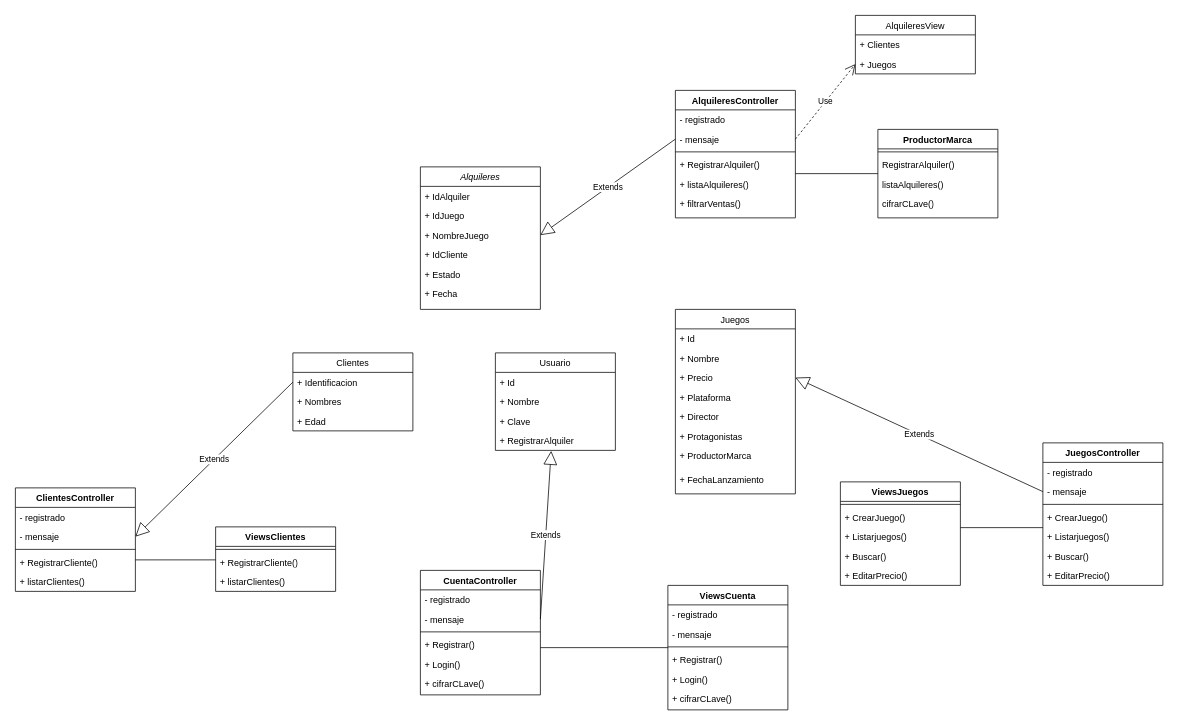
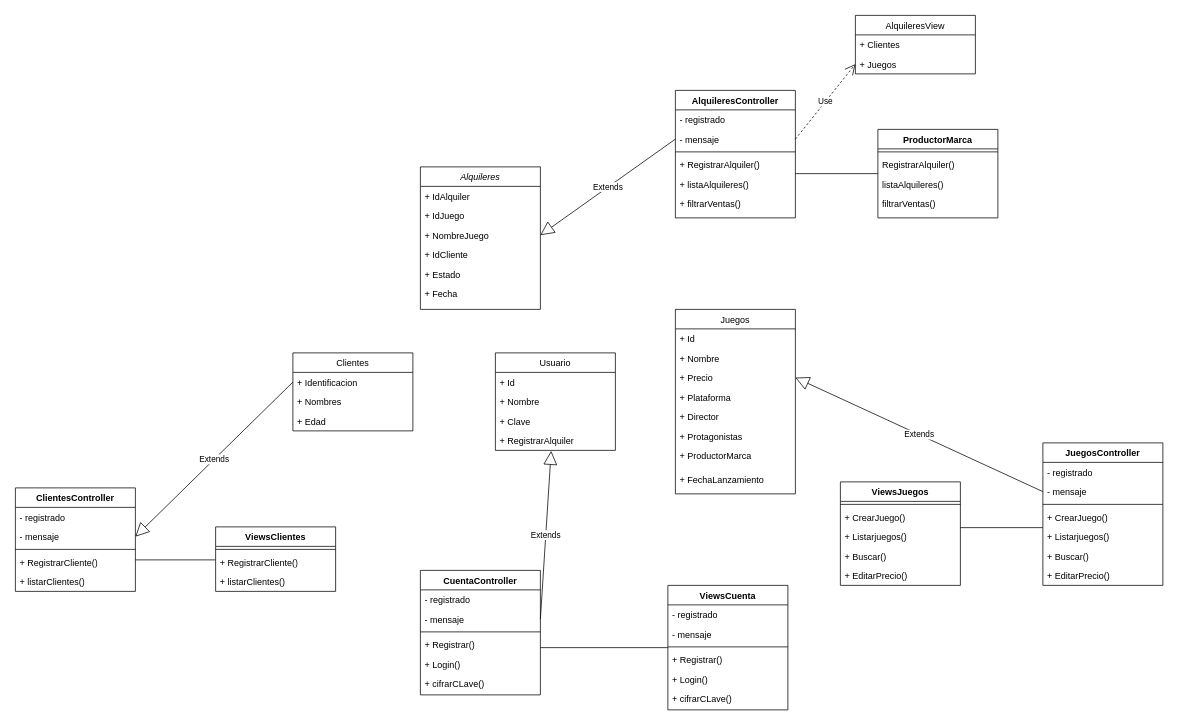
node "cifrarCLave()": label "cifrarCLave()" -> "filtrarVentas()"
